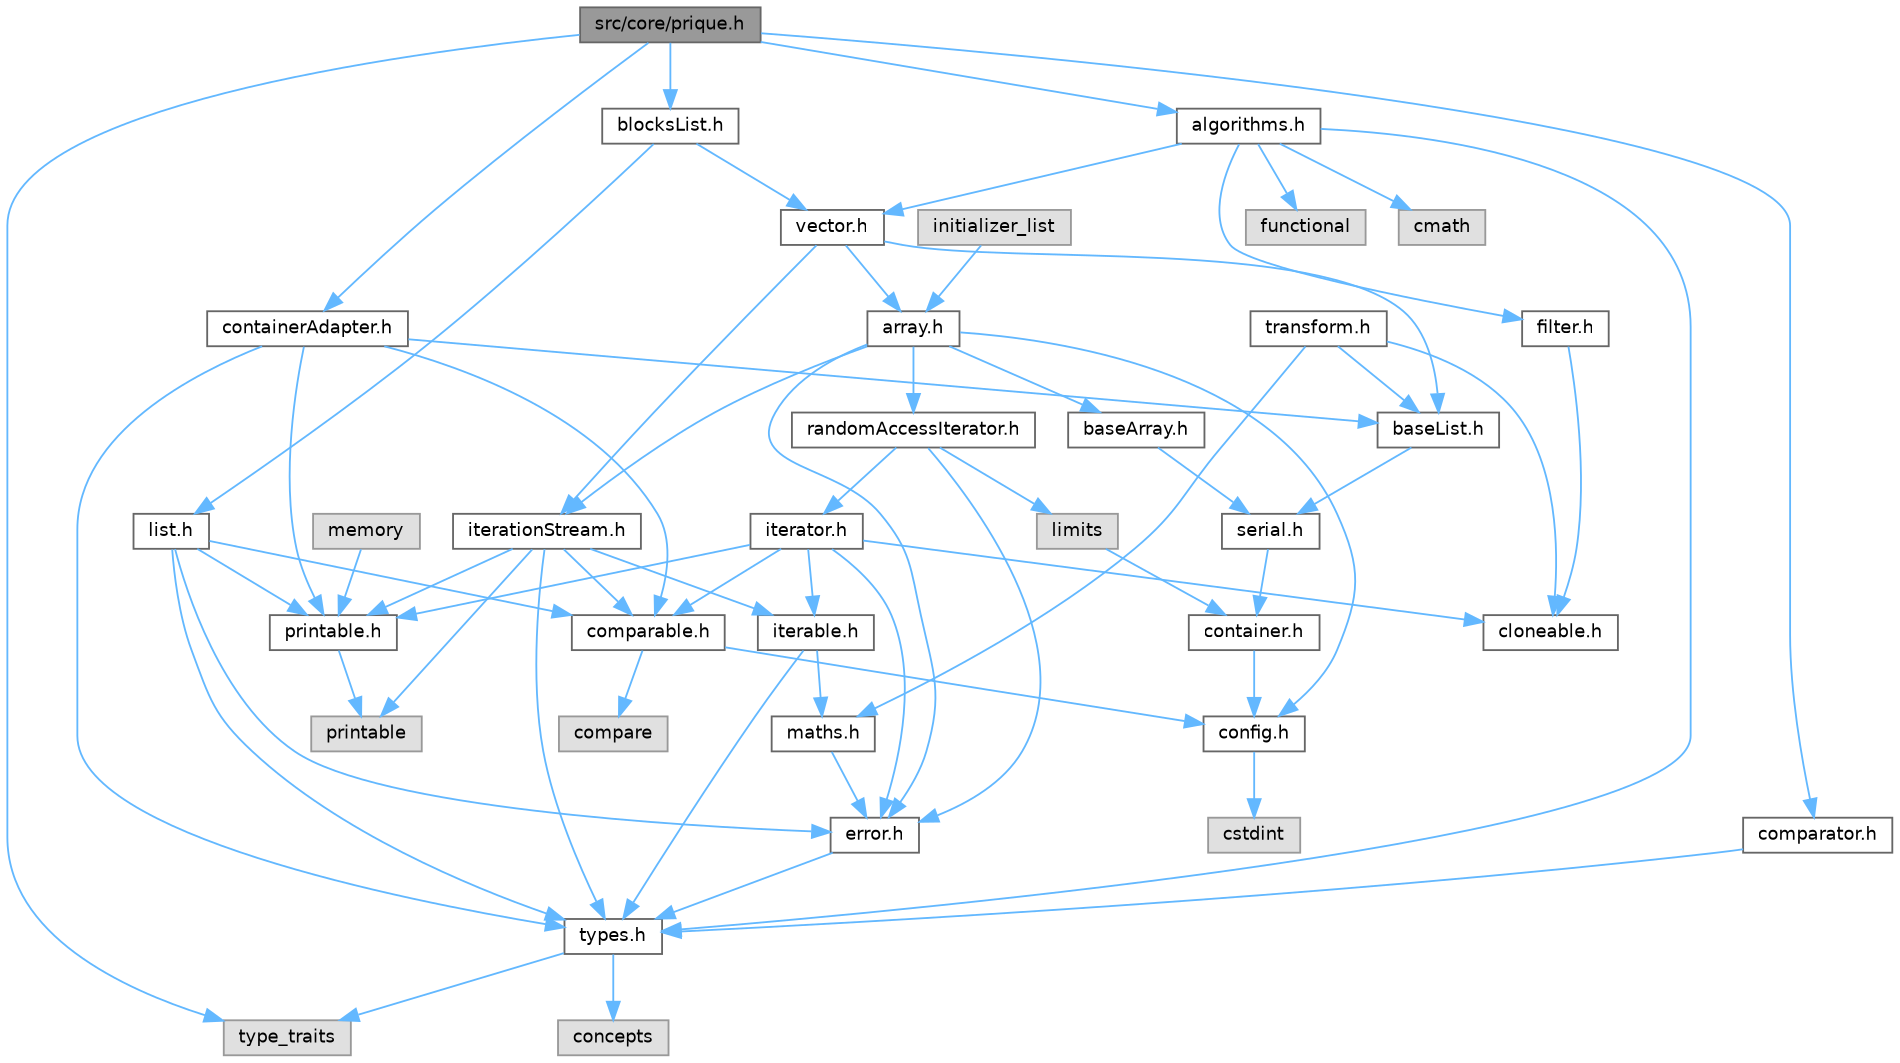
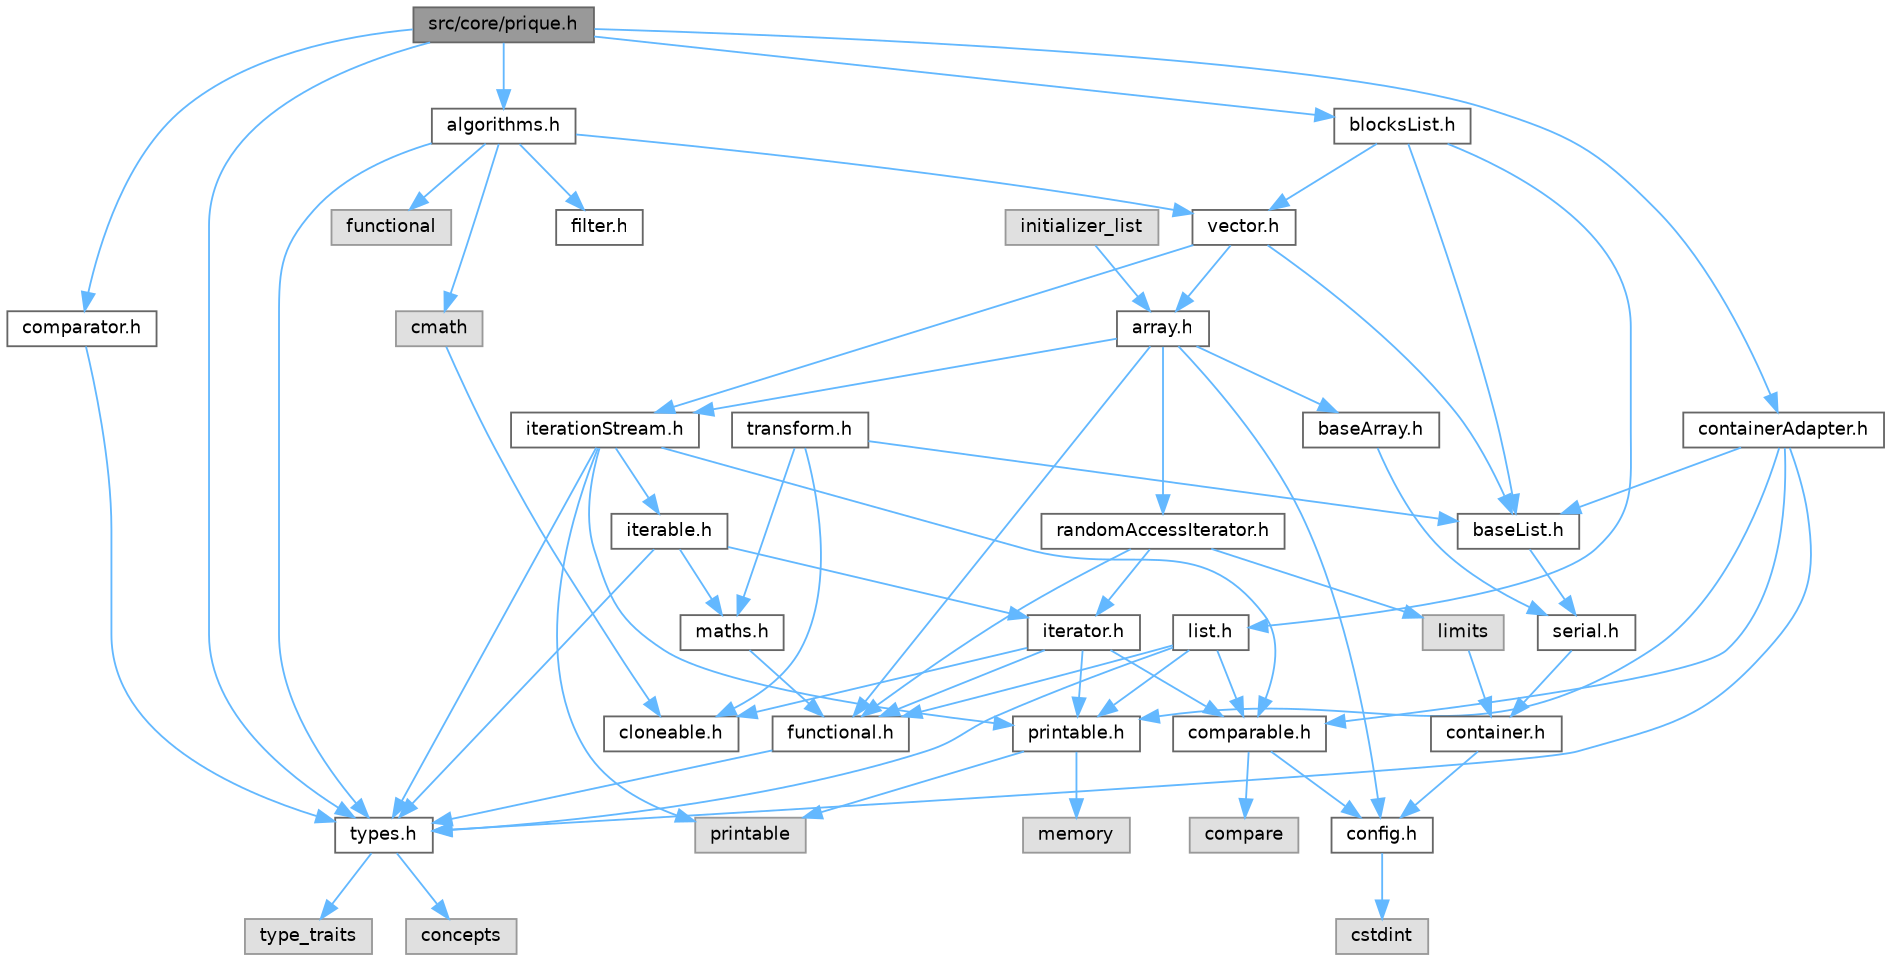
edge "blocksList.h" -> "baseList.h": added
edge "src/core/prique.h" -> "type_traits": now "src/core/prique.h" -> "types.h"
edge "filter.h" -> "cloneable.h": now "cmath" -> "cloneable.h"
edge "iterator.h" -> "iterable.h": reversed
edge "memory" -> "printable.h": reversed
node "error.h": label "error.h" -> "functional.h"
